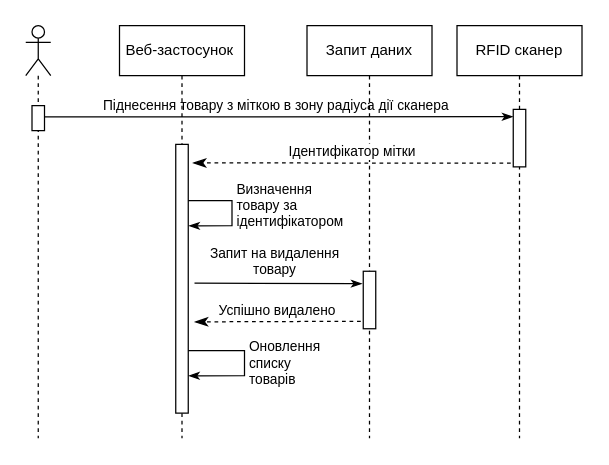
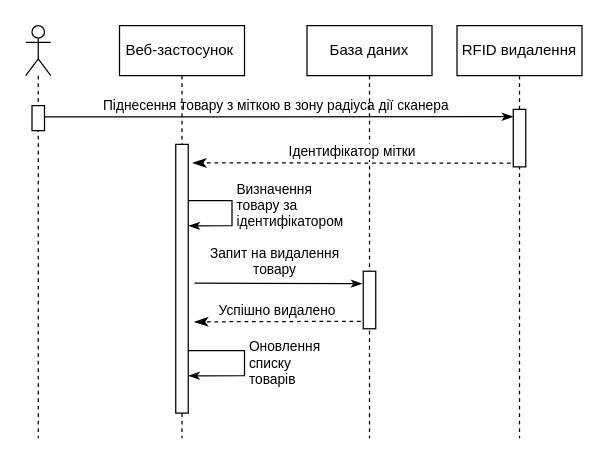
node "Запит даних": label "Запит даних" -> "База даних"
node "RFID сканер": label "RFID сканер" -> "RFID видалення"
